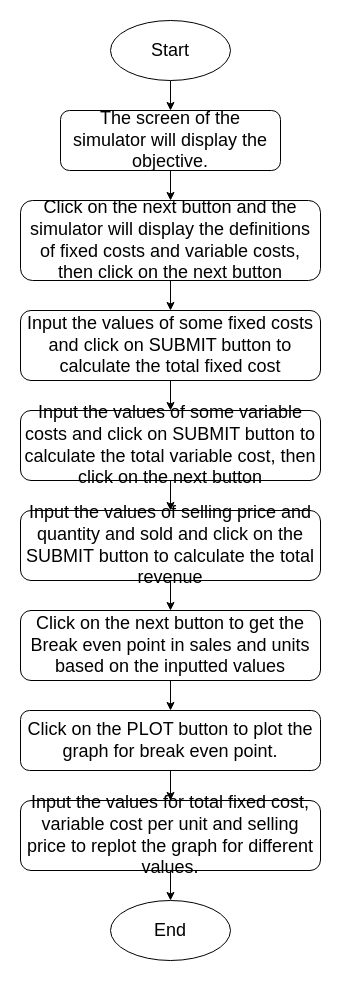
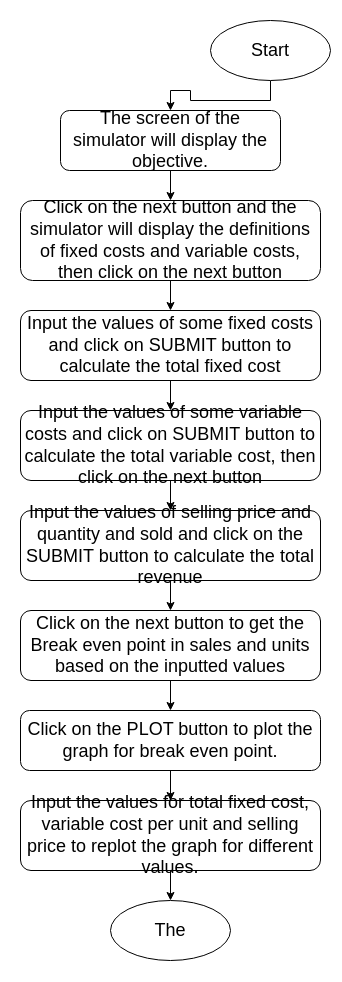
node "Start": moved (171, 51) -> (271, 51)
node "End": label "End" -> "The"
